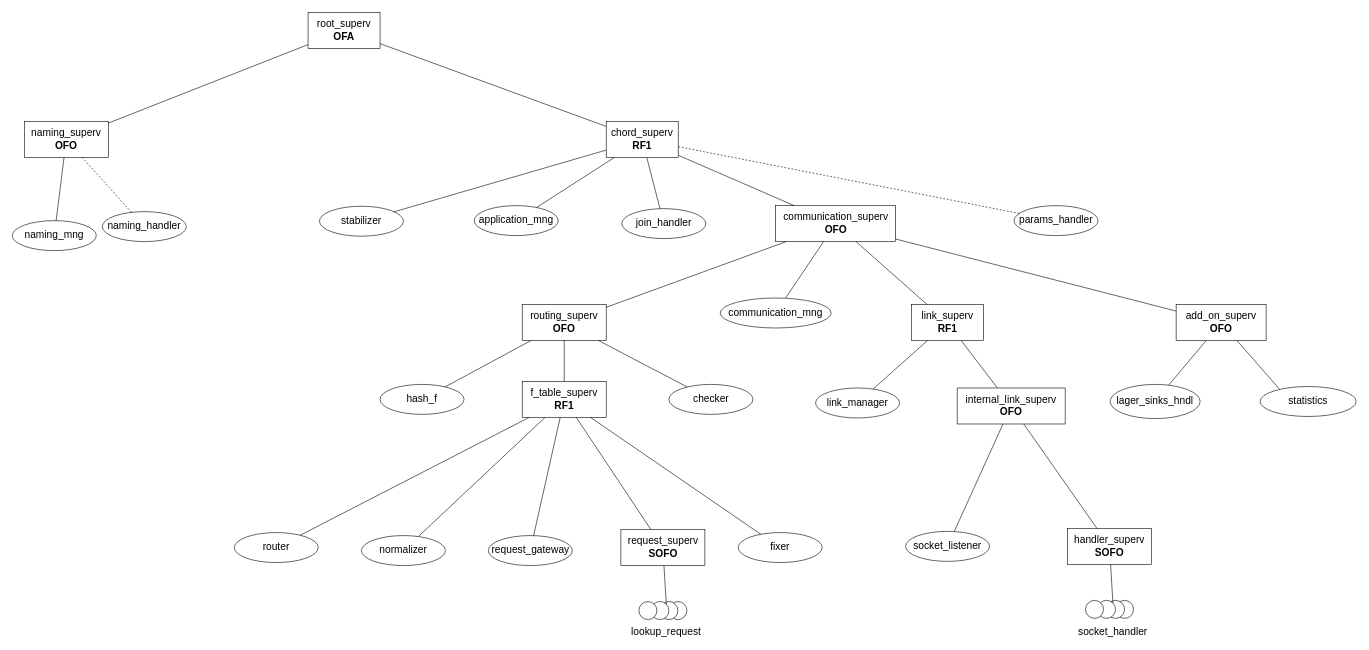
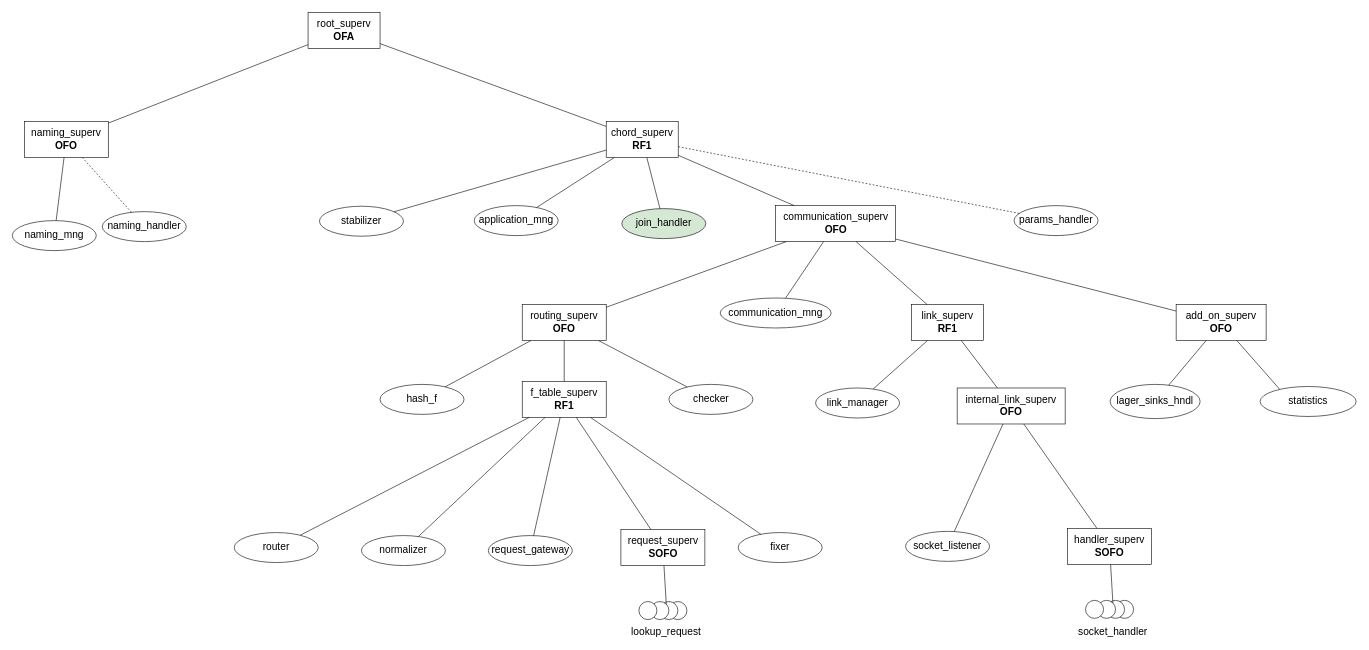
node "join_handler": fillcolor #ffffff -> #d5e8d4
